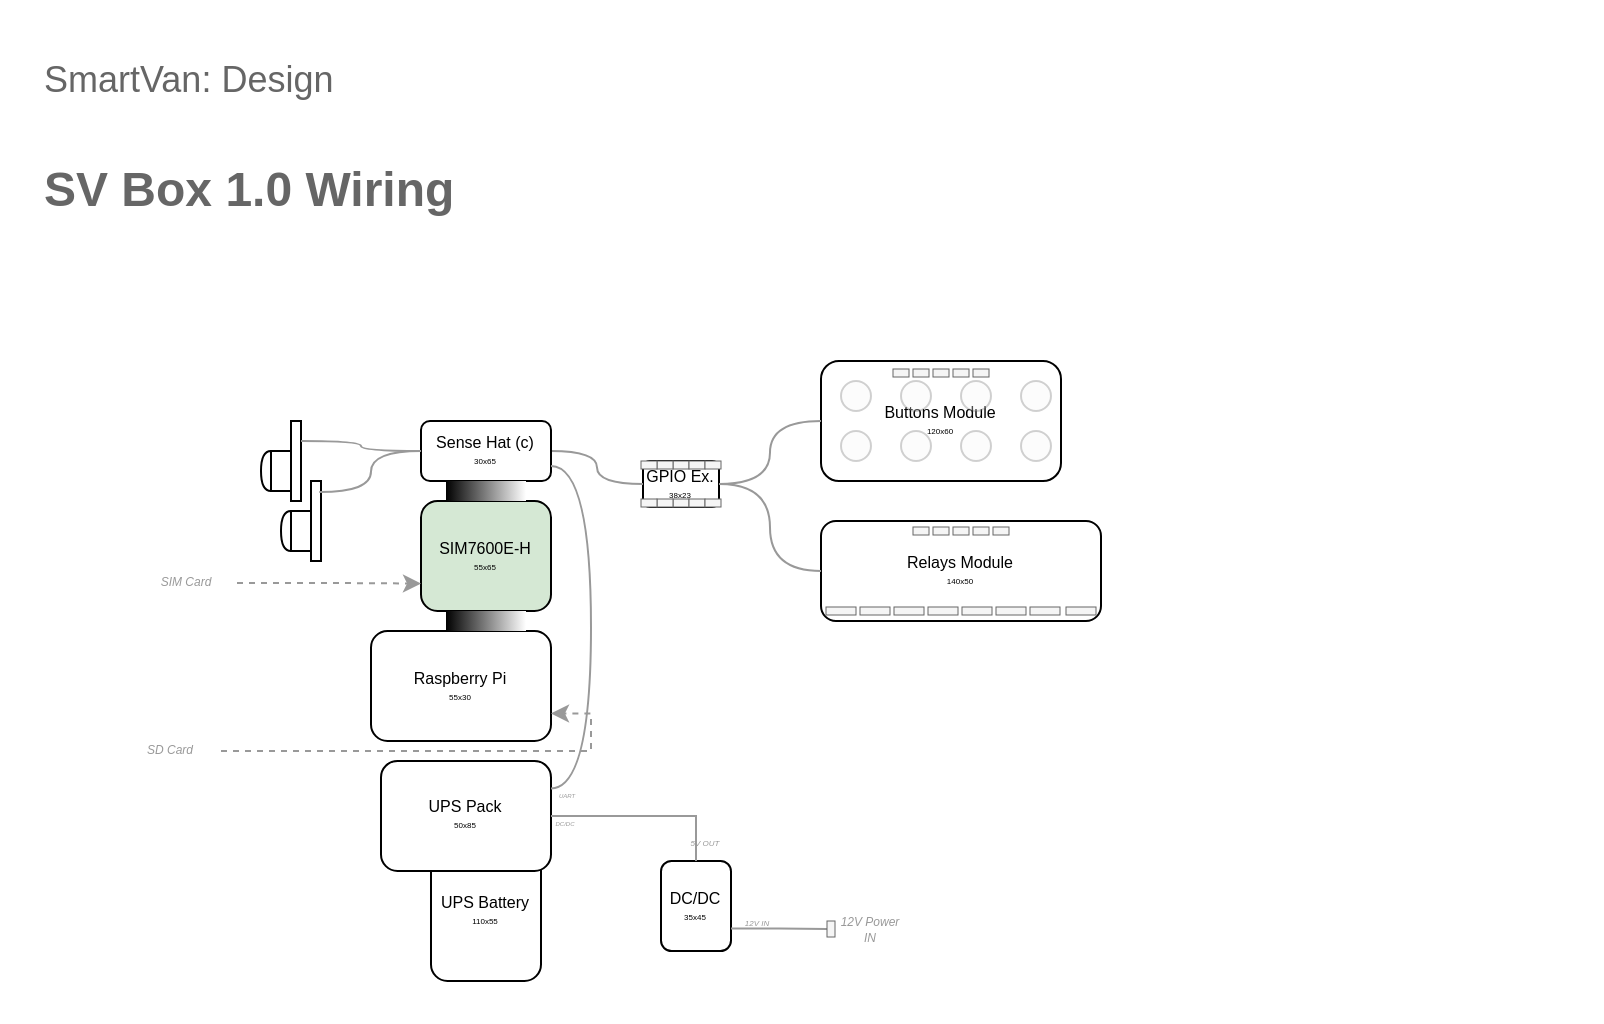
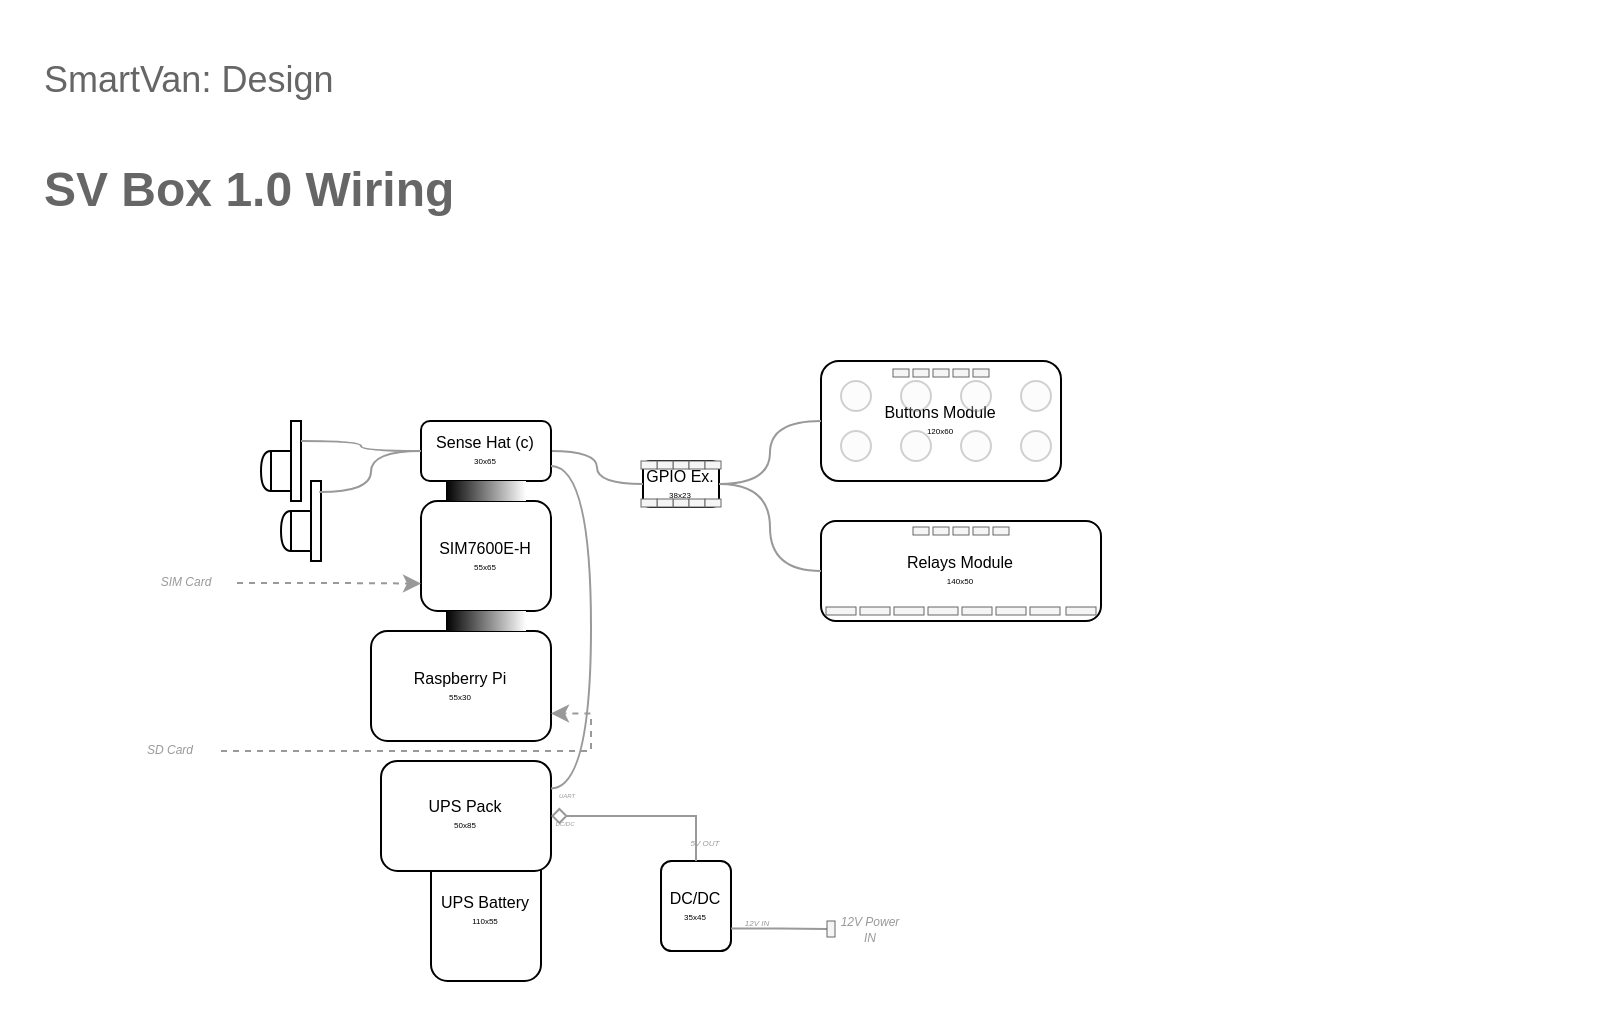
node "SIM7600E-H55x65": fillcolor #d5e8d4 -> #ffffff
edge "UPS Pack50x85" -- "DC/DC 35x45": arrowhead none -> diamond
